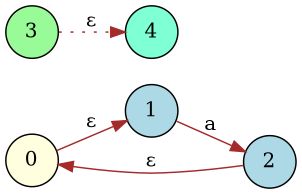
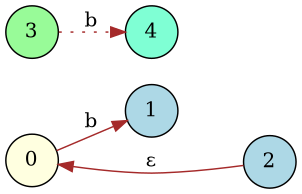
edge "3" -> "4": label "ε" -> "b"
edge "0" -> "1": label "ε" -> "b"
edge "1" -> "2": removed, label "a"
